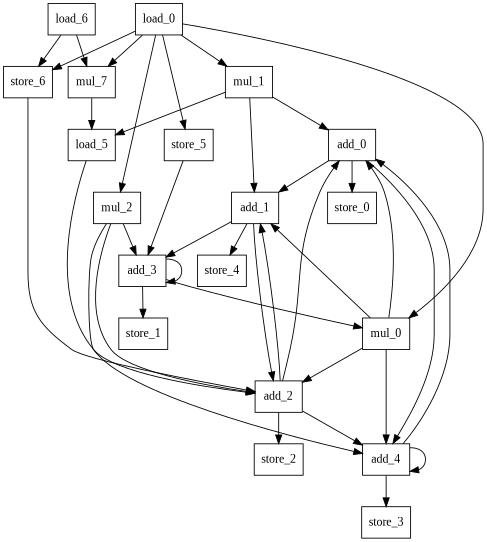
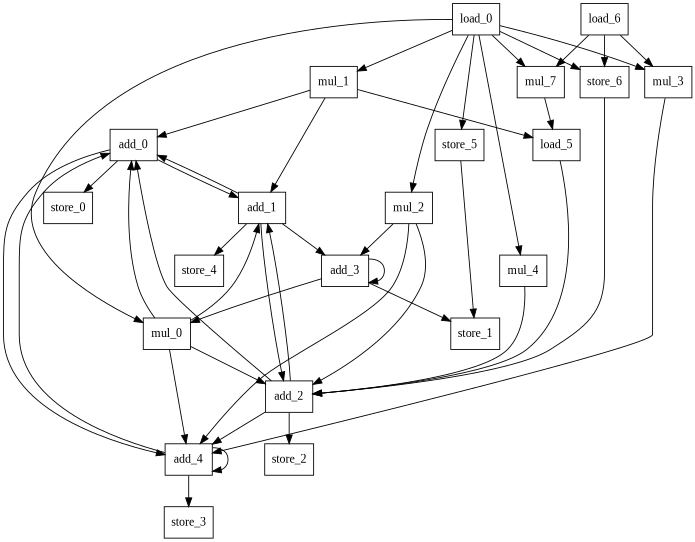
node "mul_3": added
edge "add_1" -> "add_0": added
edge "store_5" -> "add_3": now "store_5" -> "store_1"
node "mul_4": added
